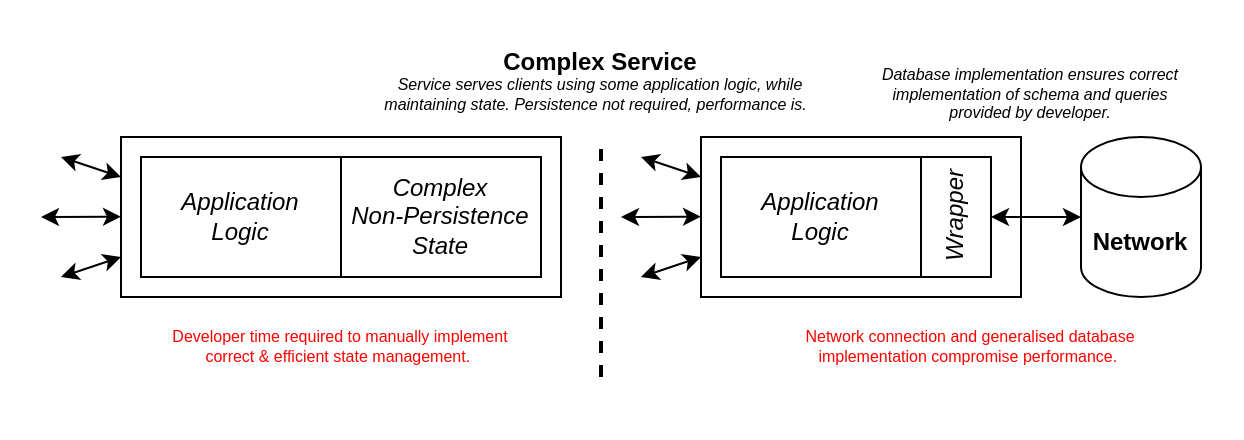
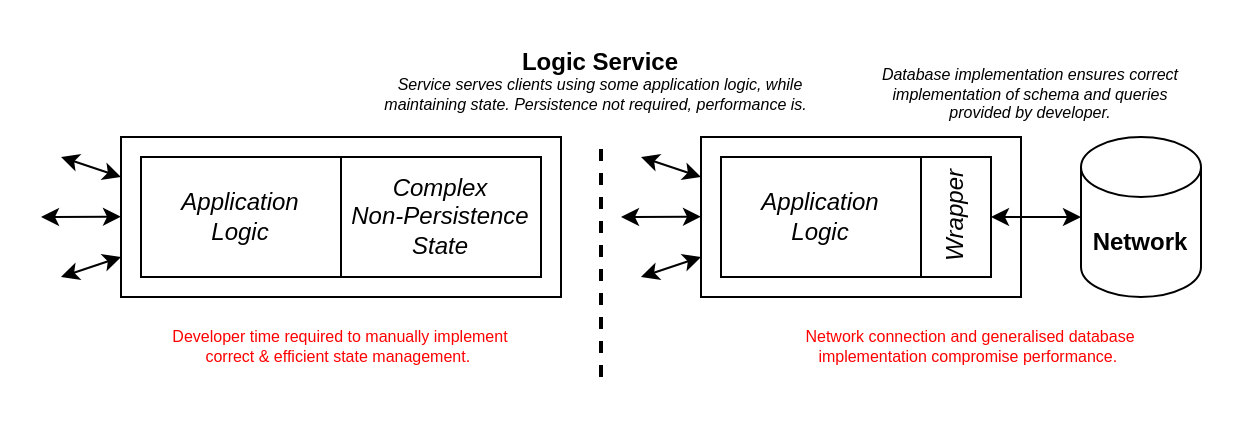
node "Complex Service": label "Complex Service" -> "Logic Service"
